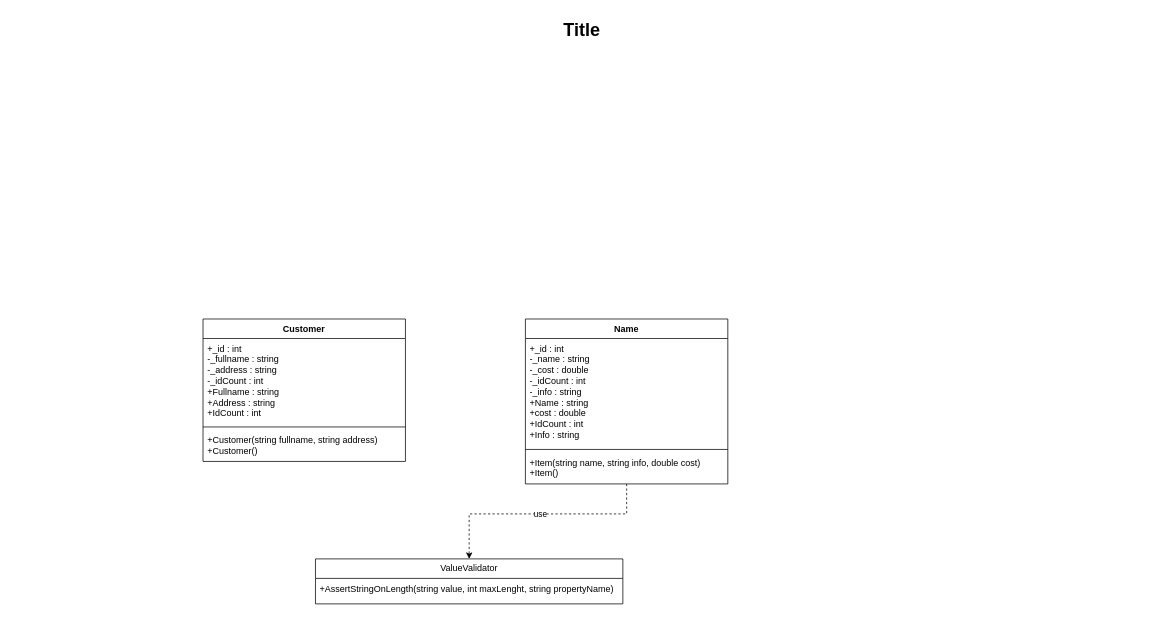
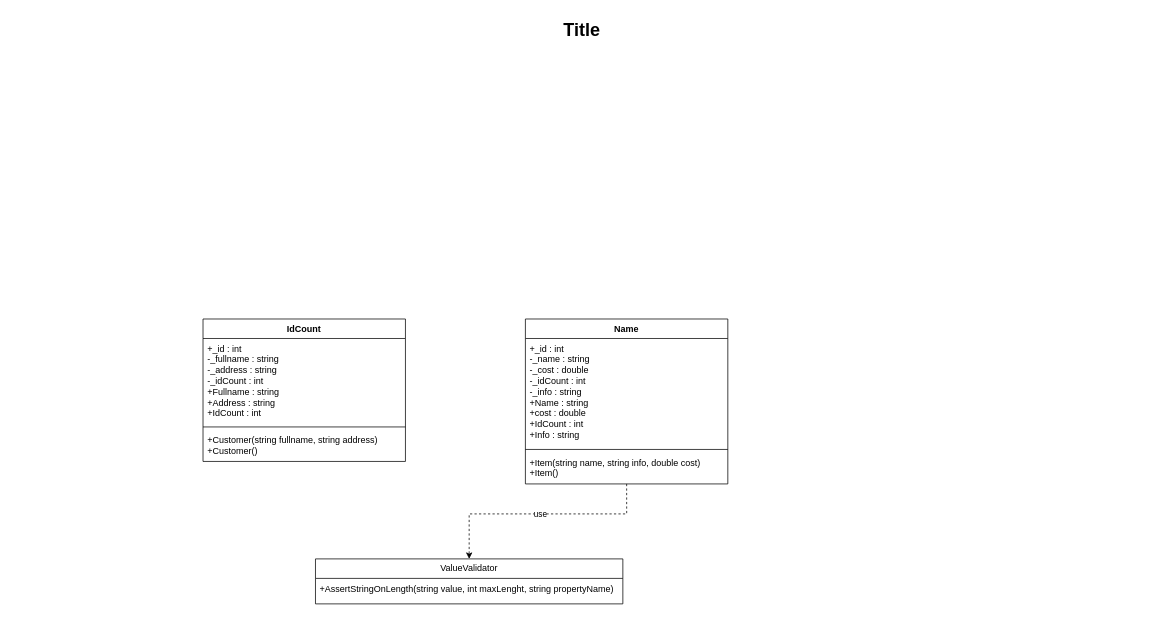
node "Customer": label "Customer" -> "IdCount"
